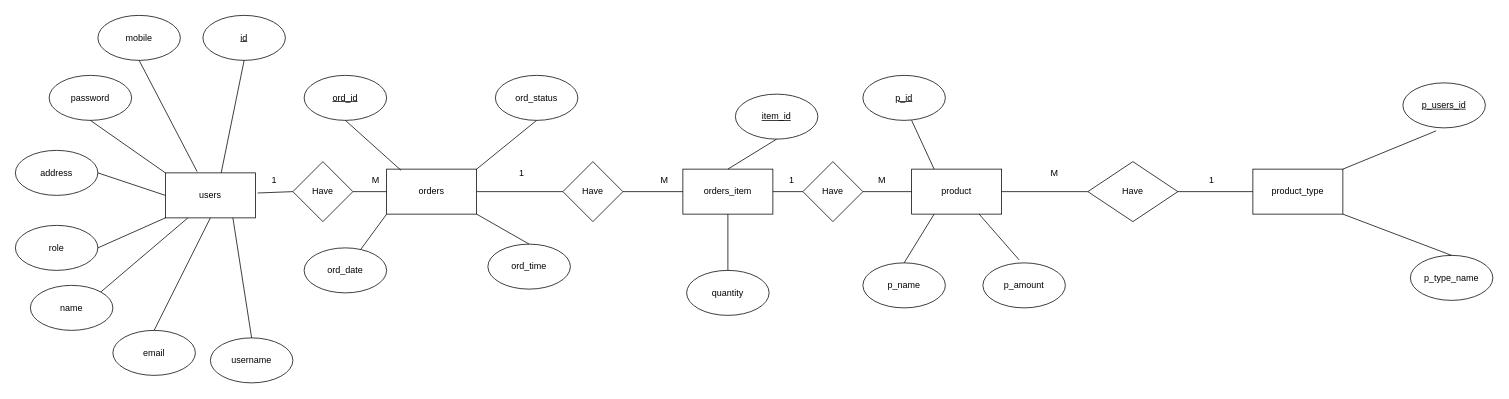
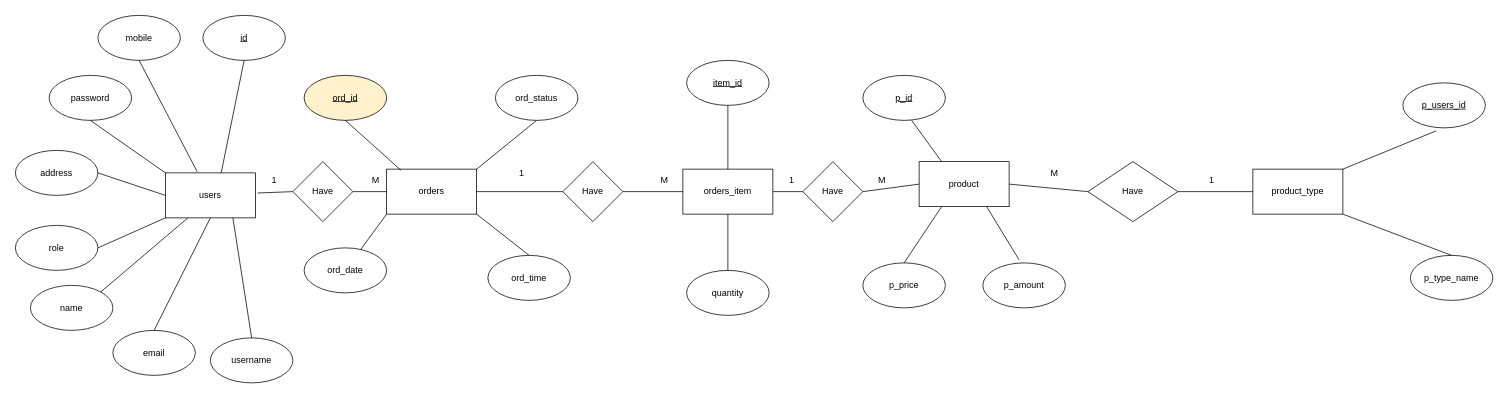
node "ord_id": fillcolor #ffffff -> #fff2cc
node "item_id": moved (777, 117) -> (728, 83)
node "product": moved (957, 192) -> (964, 184)
node "ord_time": moved (529, 267) -> (529, 278)
node "p_name": label "p_name" -> "p_price"
